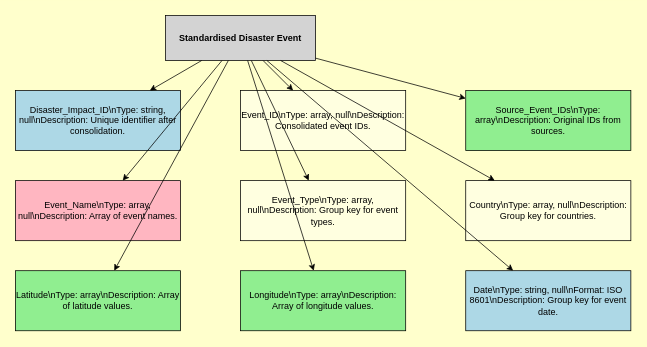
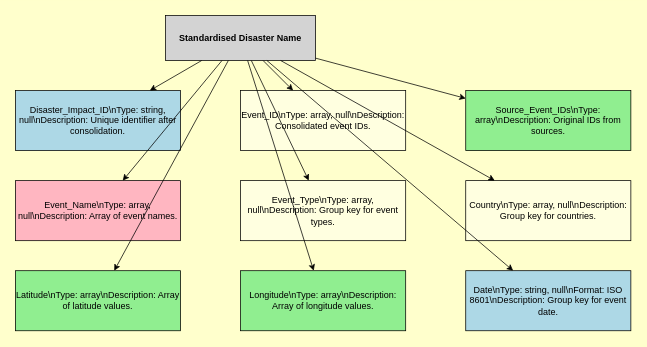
node "Standardised Disaster Event": label "Standardised Disaster Event" -> "Standardised Disaster Name"
